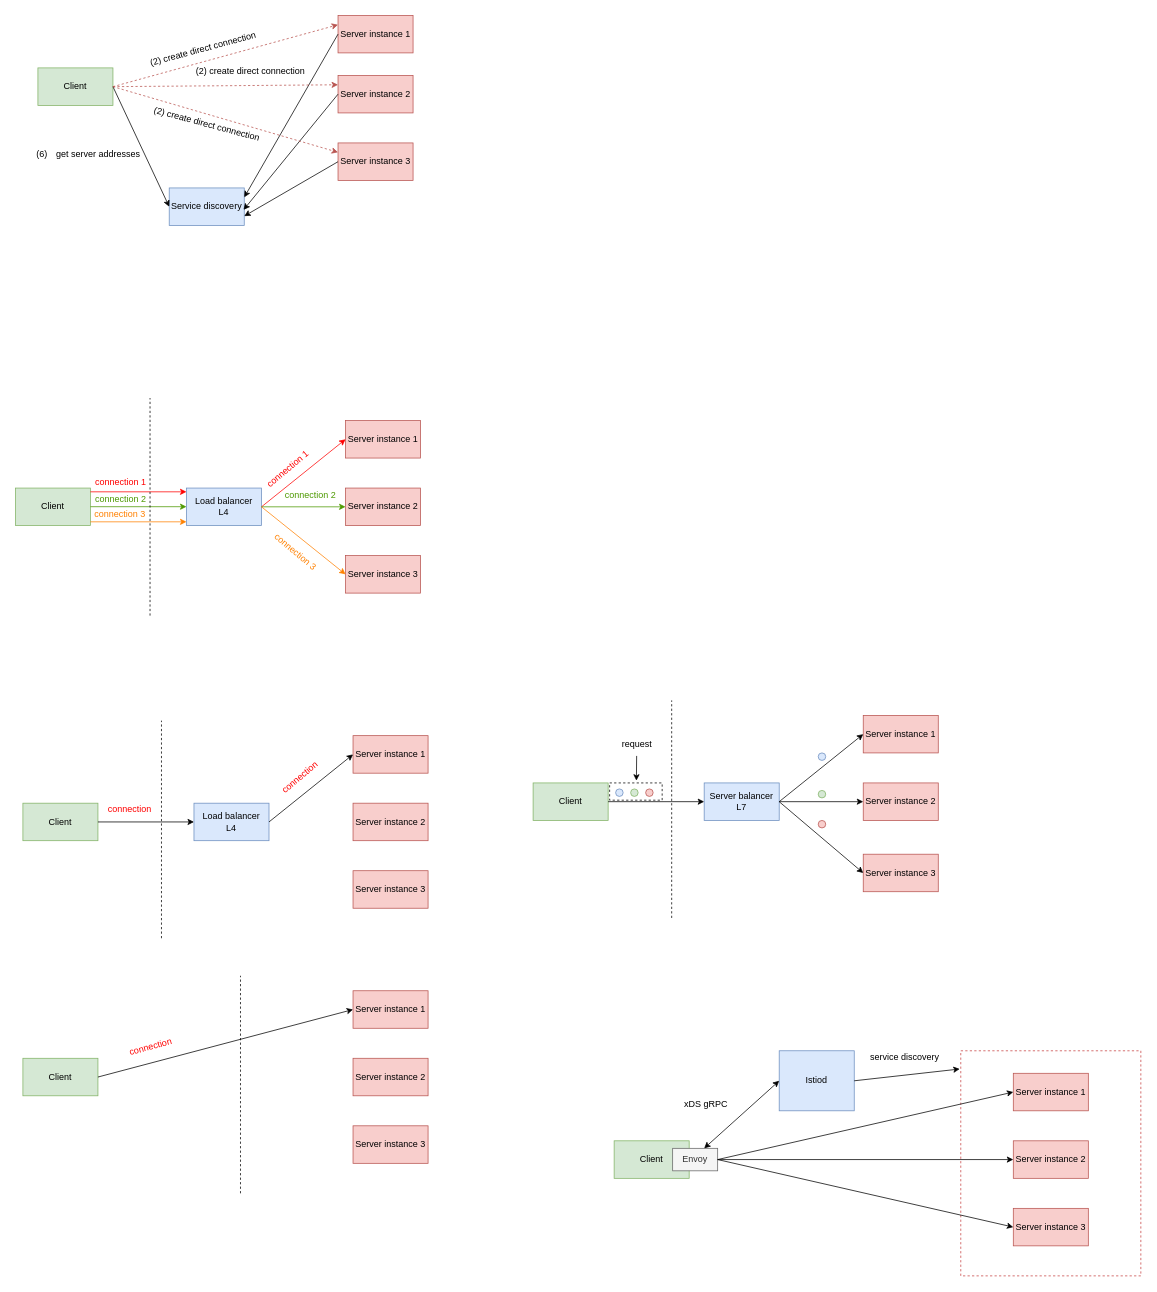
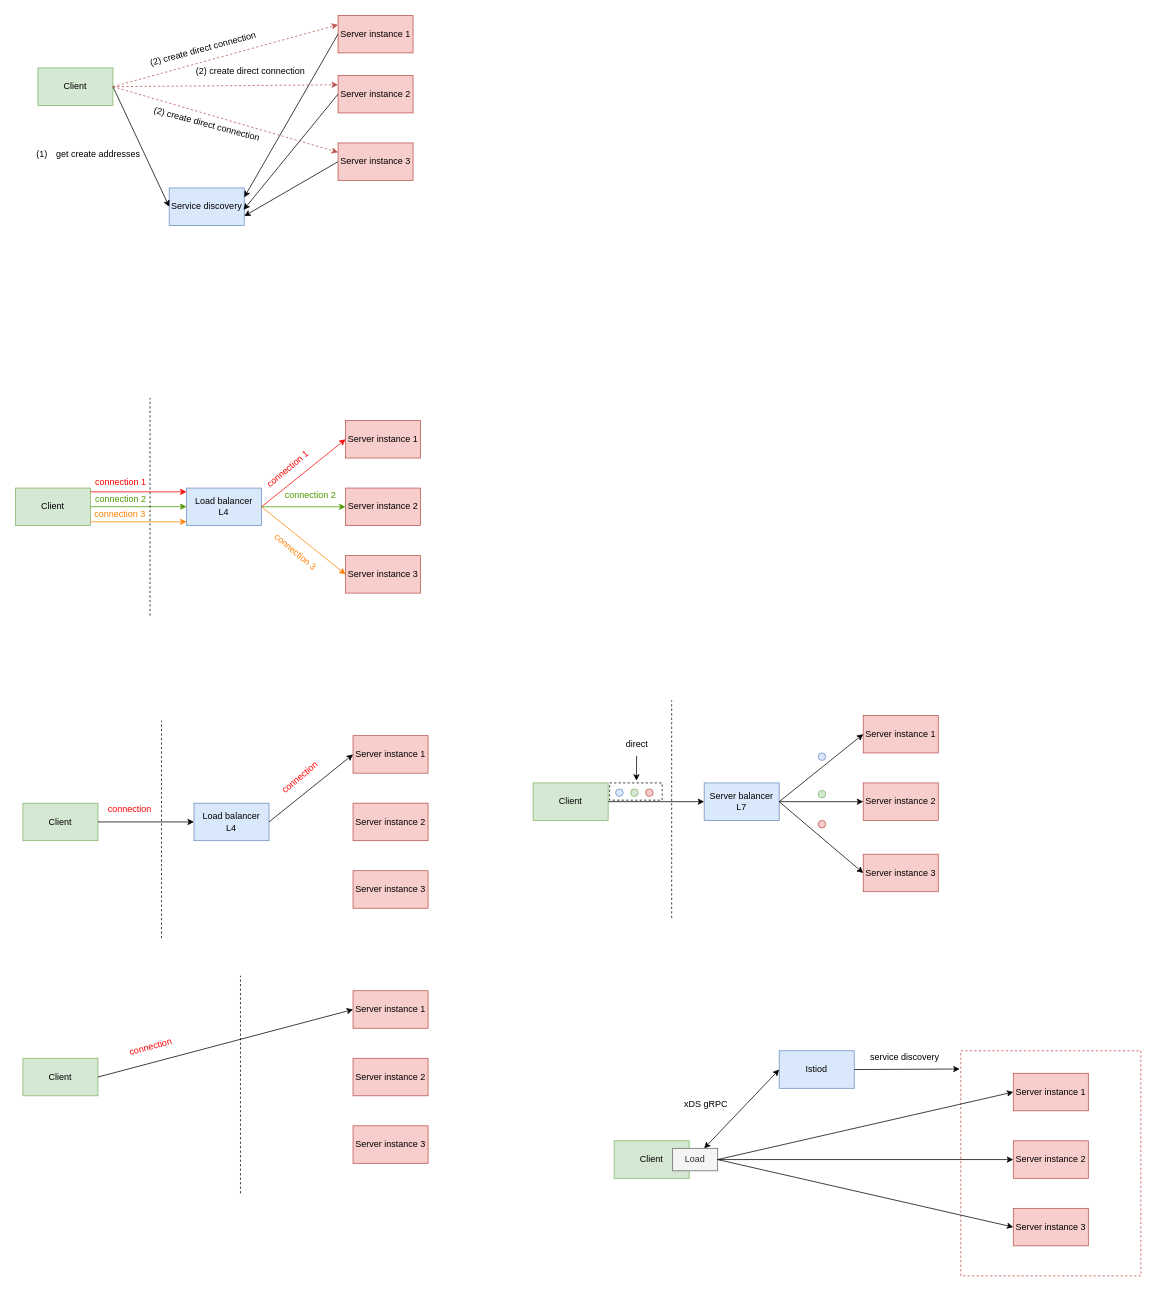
node "(6)": label "(6)" -> "(1)"
node "get server addresses": label "get server addresses" -> "get create addresses"
node "request": label "request" -> "direct"
node "Istiod": size 75x60 -> 75x38
node "Envoy": label "Envoy" -> "Load"
